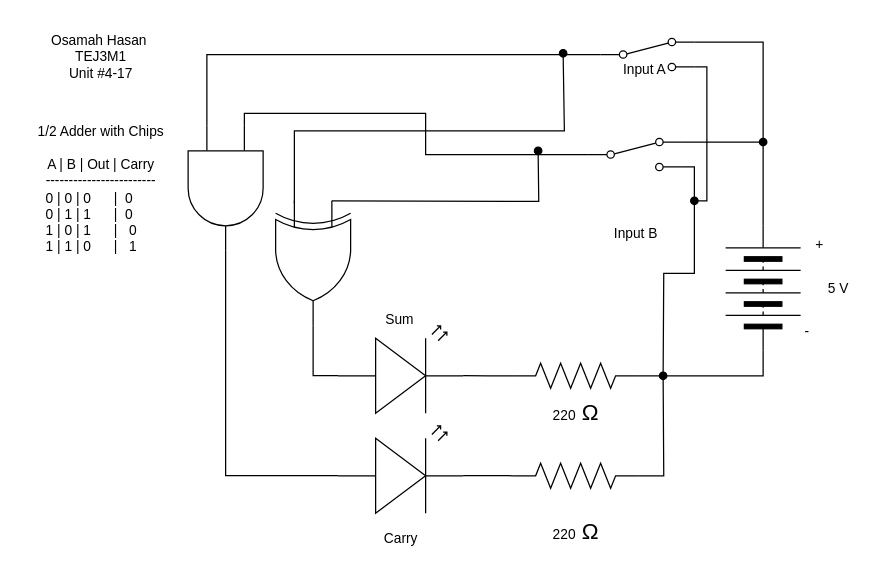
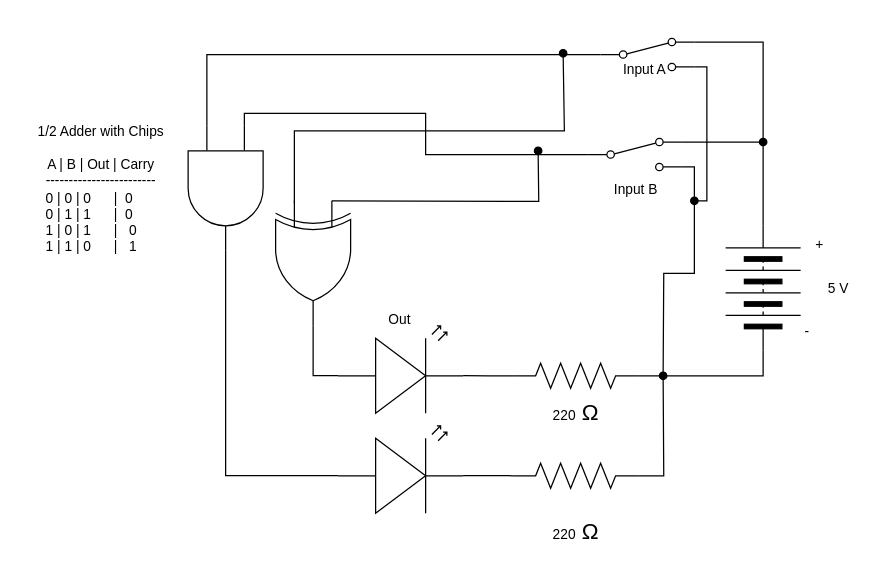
node "Osamah Hasan TEJ3M1 Unit #4-17": removed
node "Input B": moved (635, 233) -> (635, 189)
node "Sum": label "Sum" -> "Out"
node "Carry": removed
